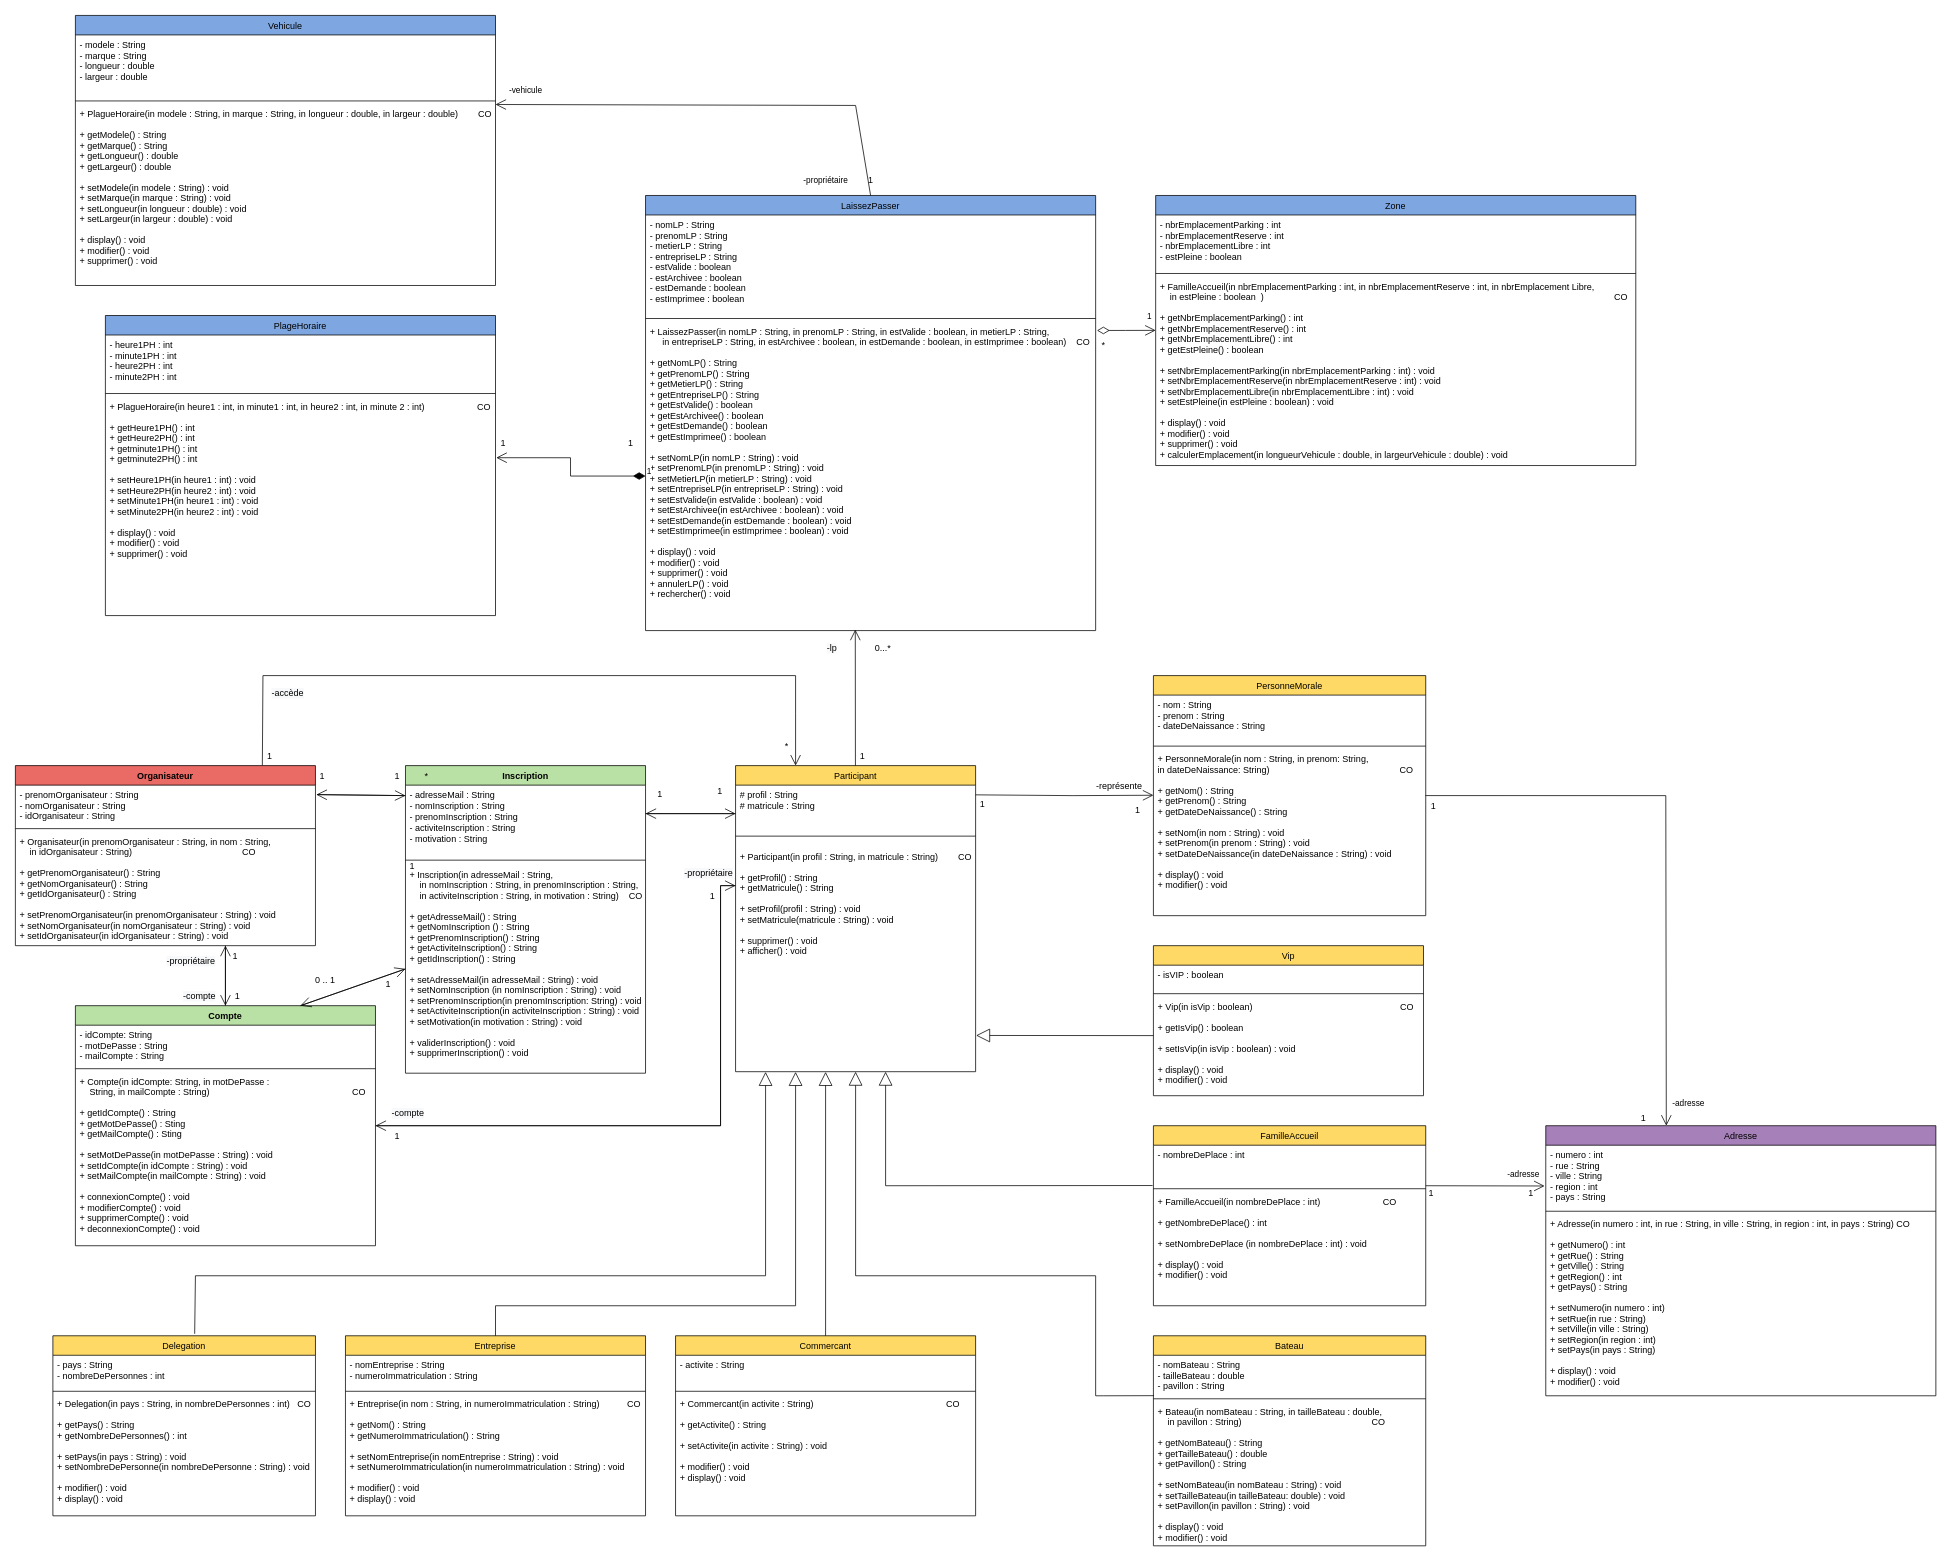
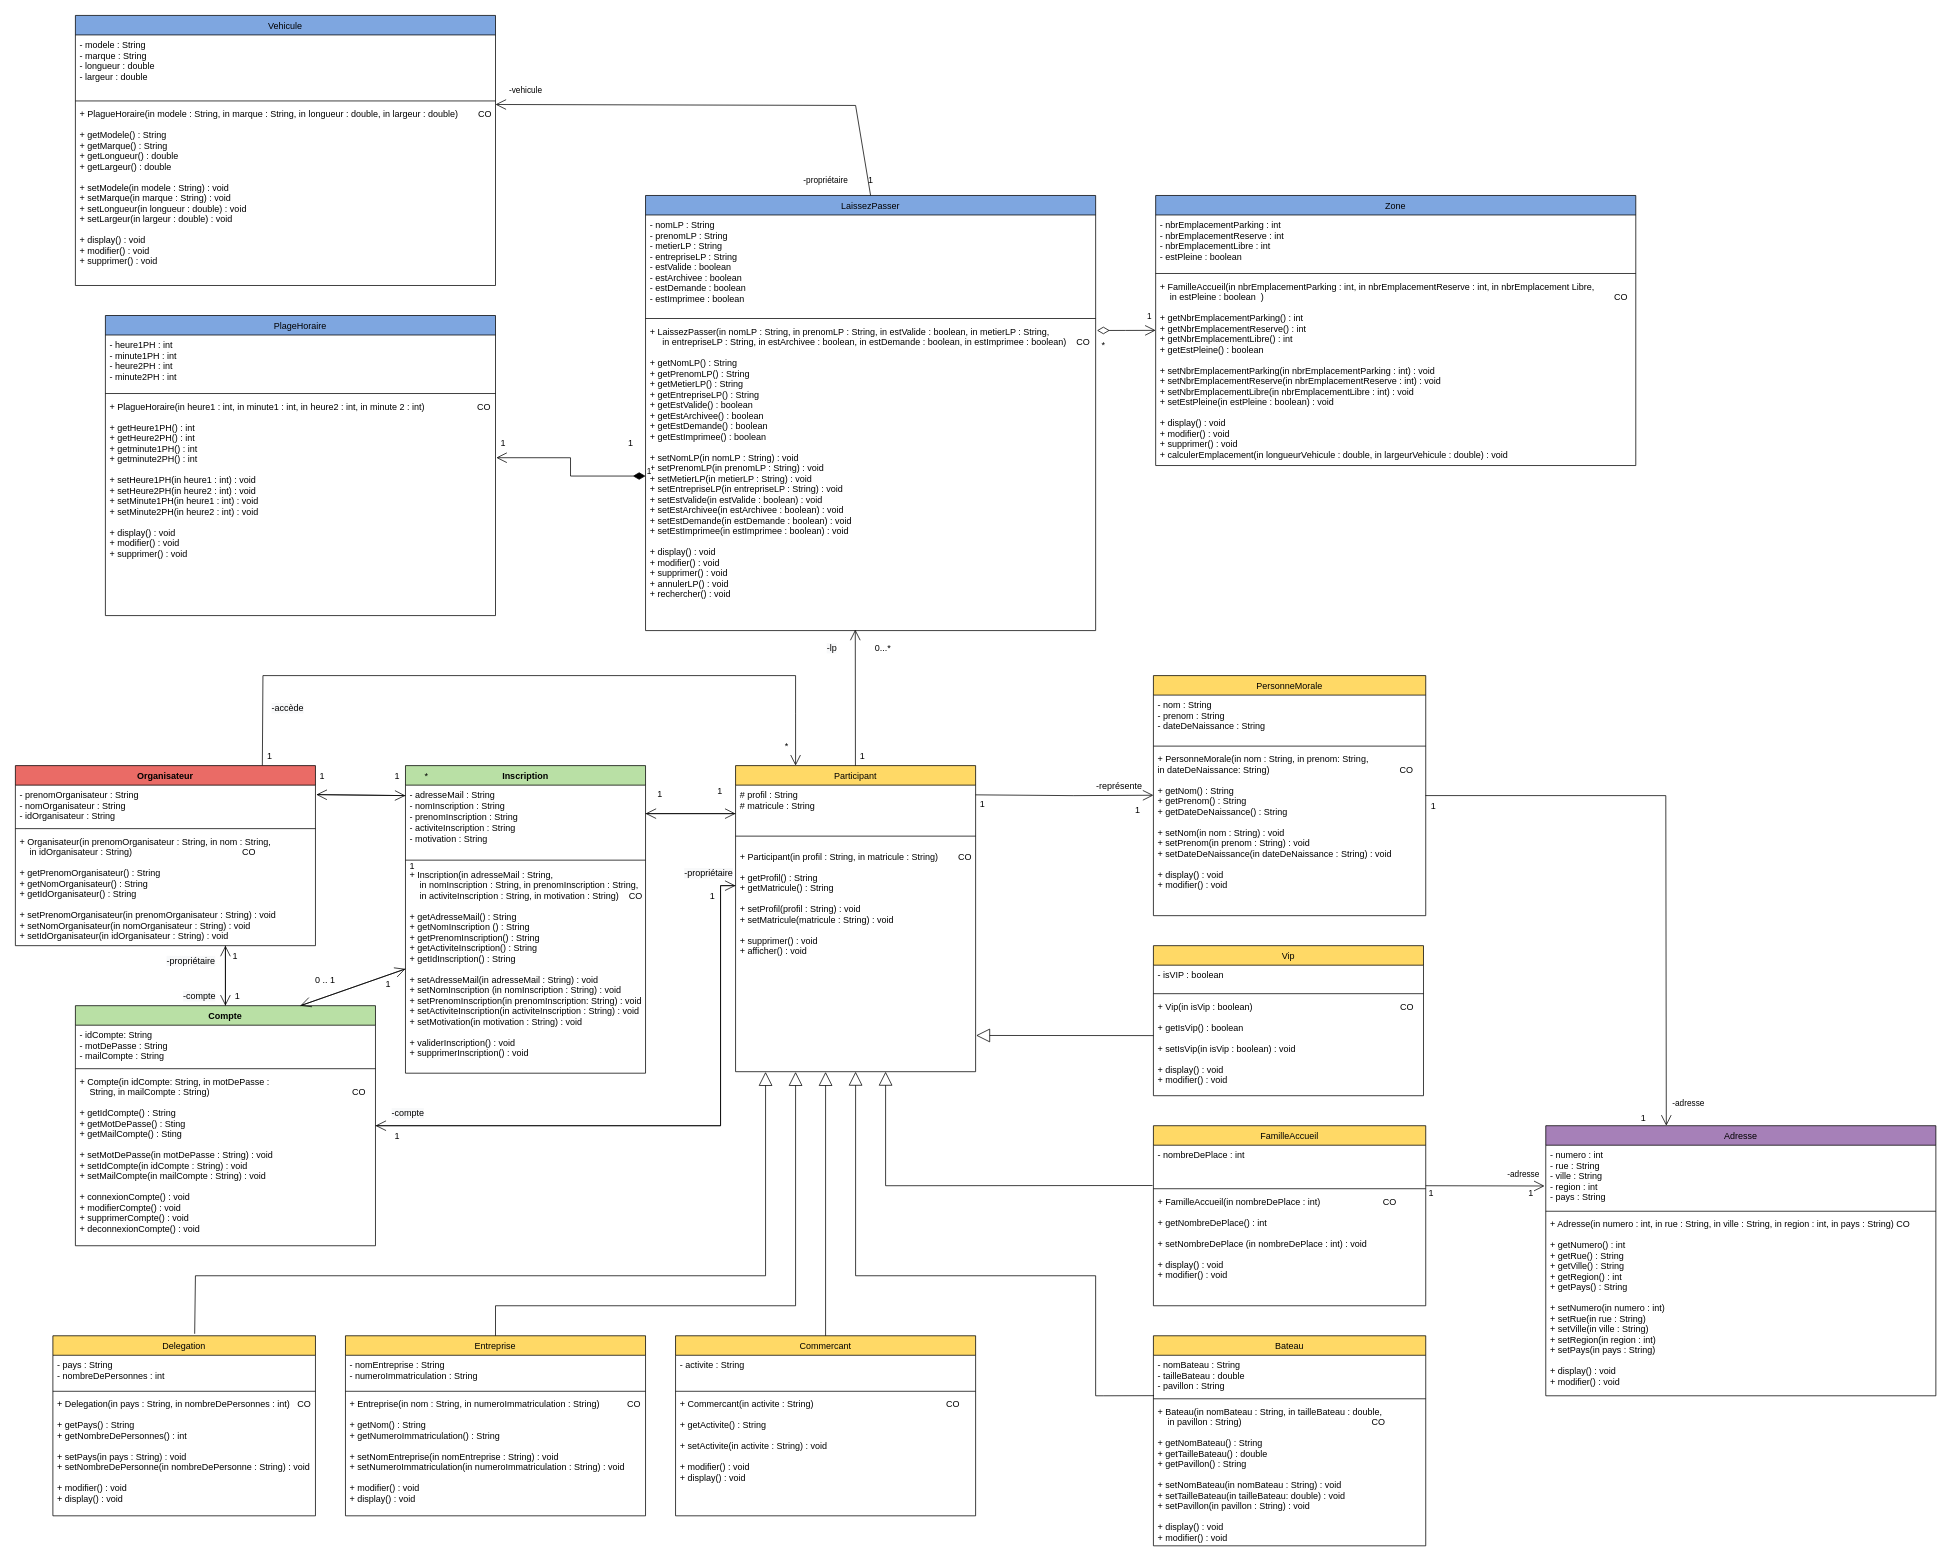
node "-accède": moved (304, 694) -> (304, 709)
